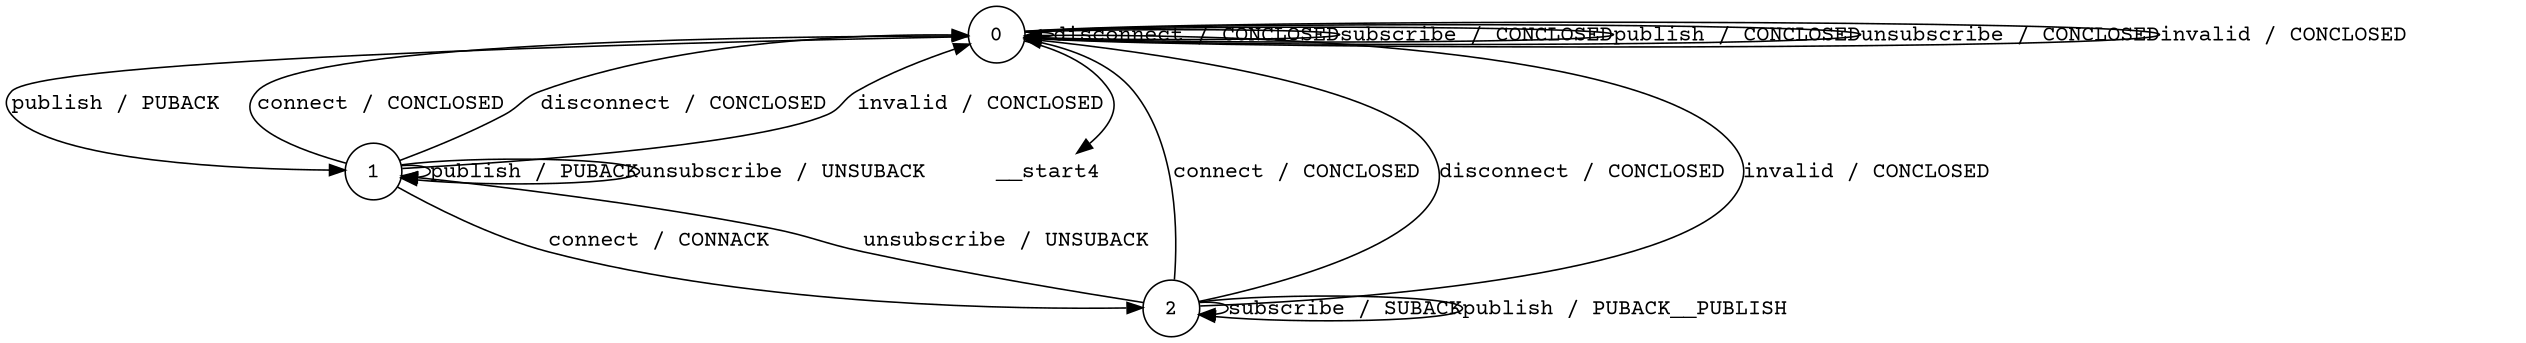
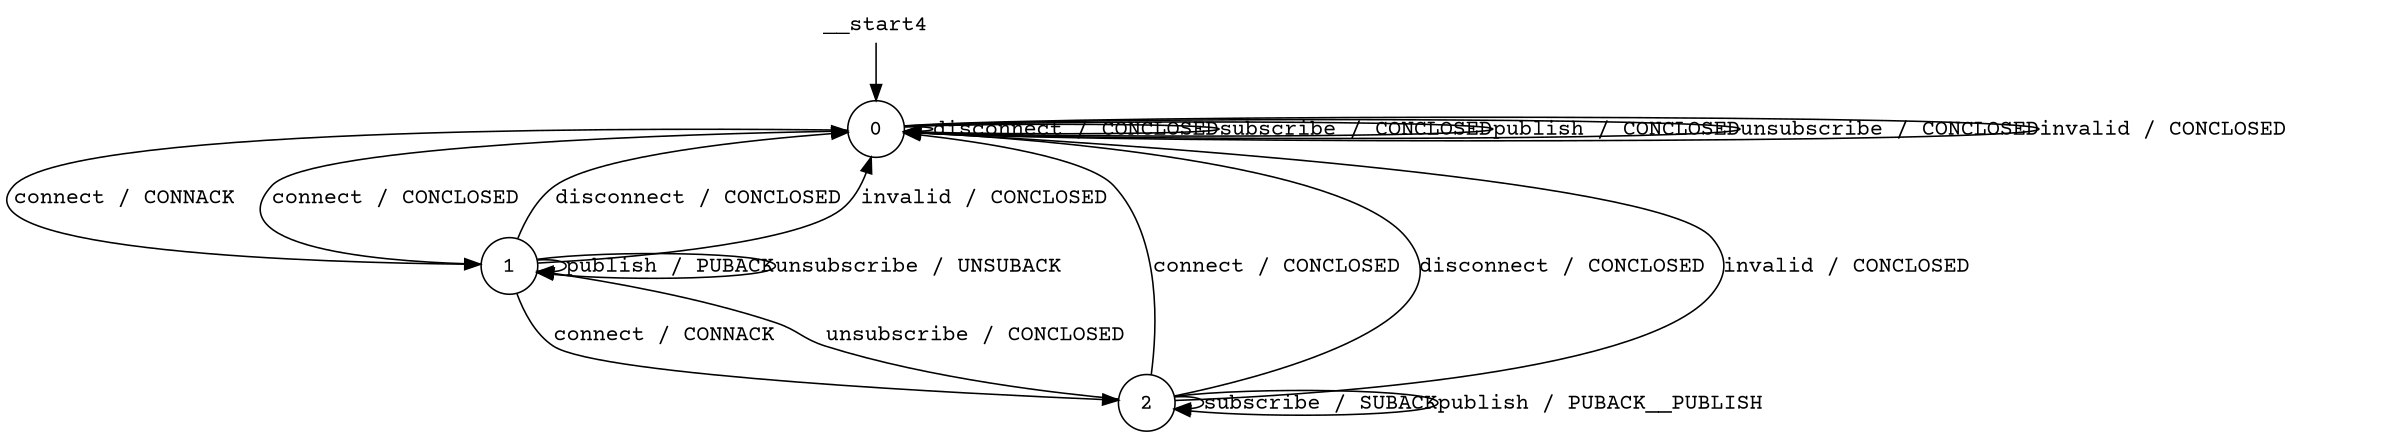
edge "0" -> "__start4": reversed
edge "0" -> "1": label "publish / PUBACK" -> "connect / CONNACK"
edge "2" -> "1": label "unsubscribe / UNSUBACK" -> "unsubscribe / CONCLOSED"
